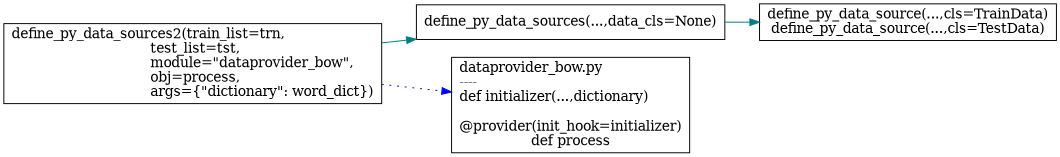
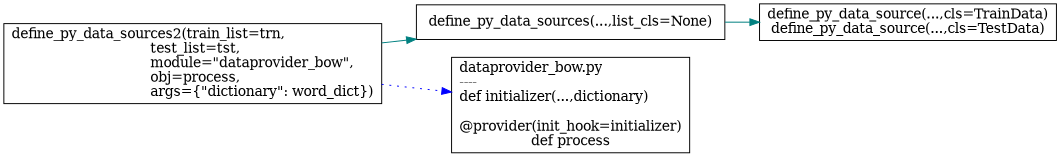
node "define_py_data_sources(...,data_cls=None)": label "define_py_data_sources(...,data_cls=None)" -> "define_py_data_sources(...,list_cls=None)"
